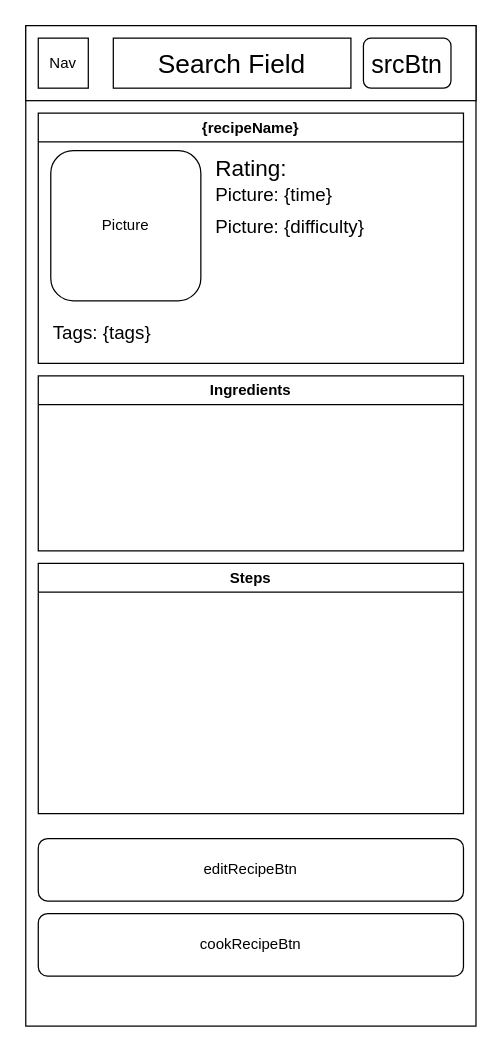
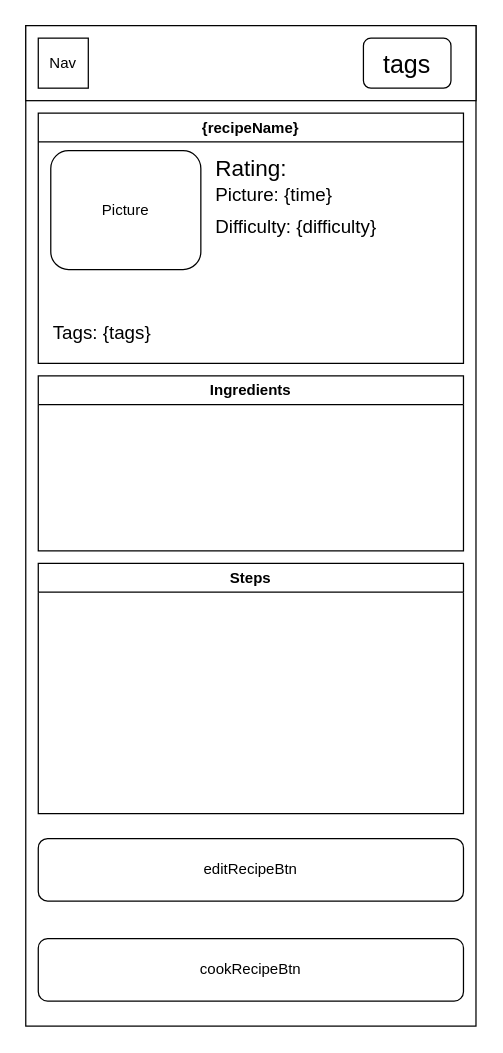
node "Search Field": removed
node "srcBtn": label "srcBtn" -> "tags"
node "Picture": size 150x150 -> 150x119
node "Picture: {difficulty}": label "Picture: {difficulty}" -> "Difficulty: {difficulty}"
node "cookRecipeBtn": moved (251, 944) -> (251, 969)
